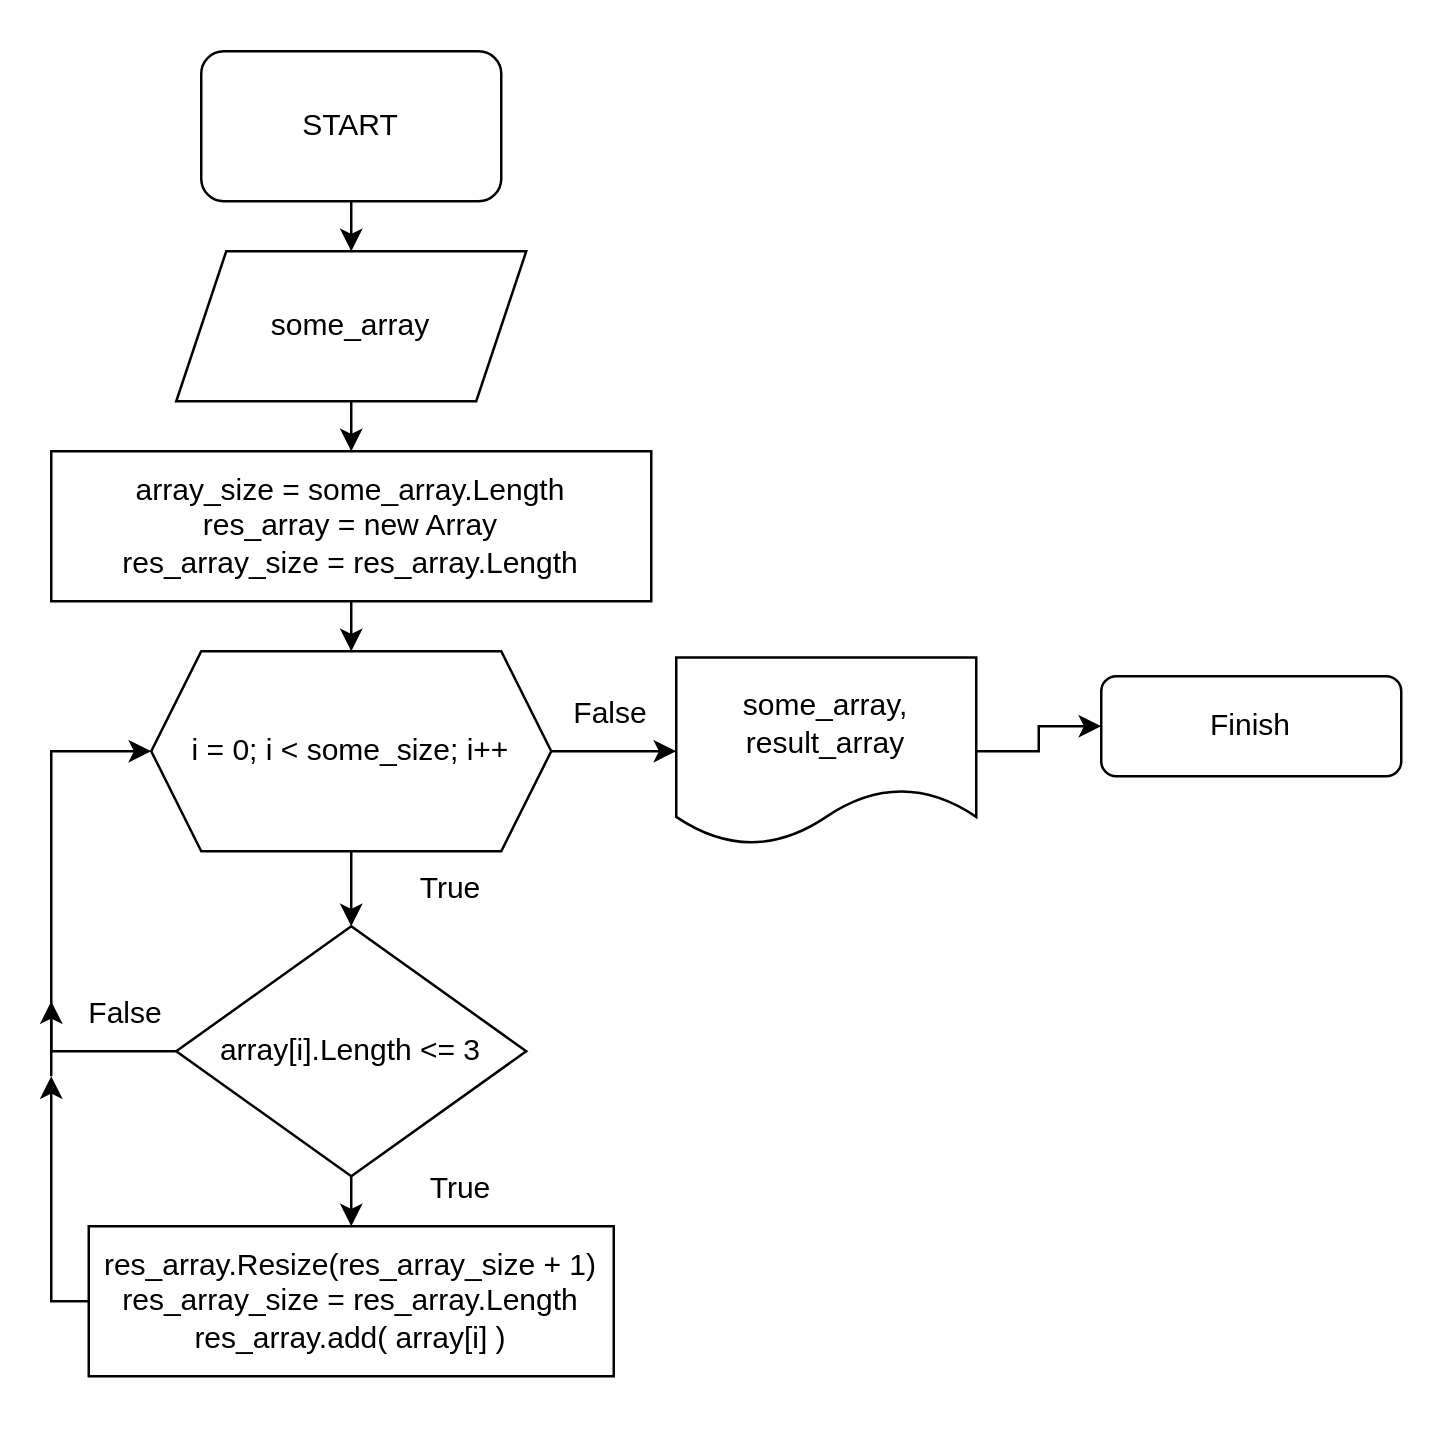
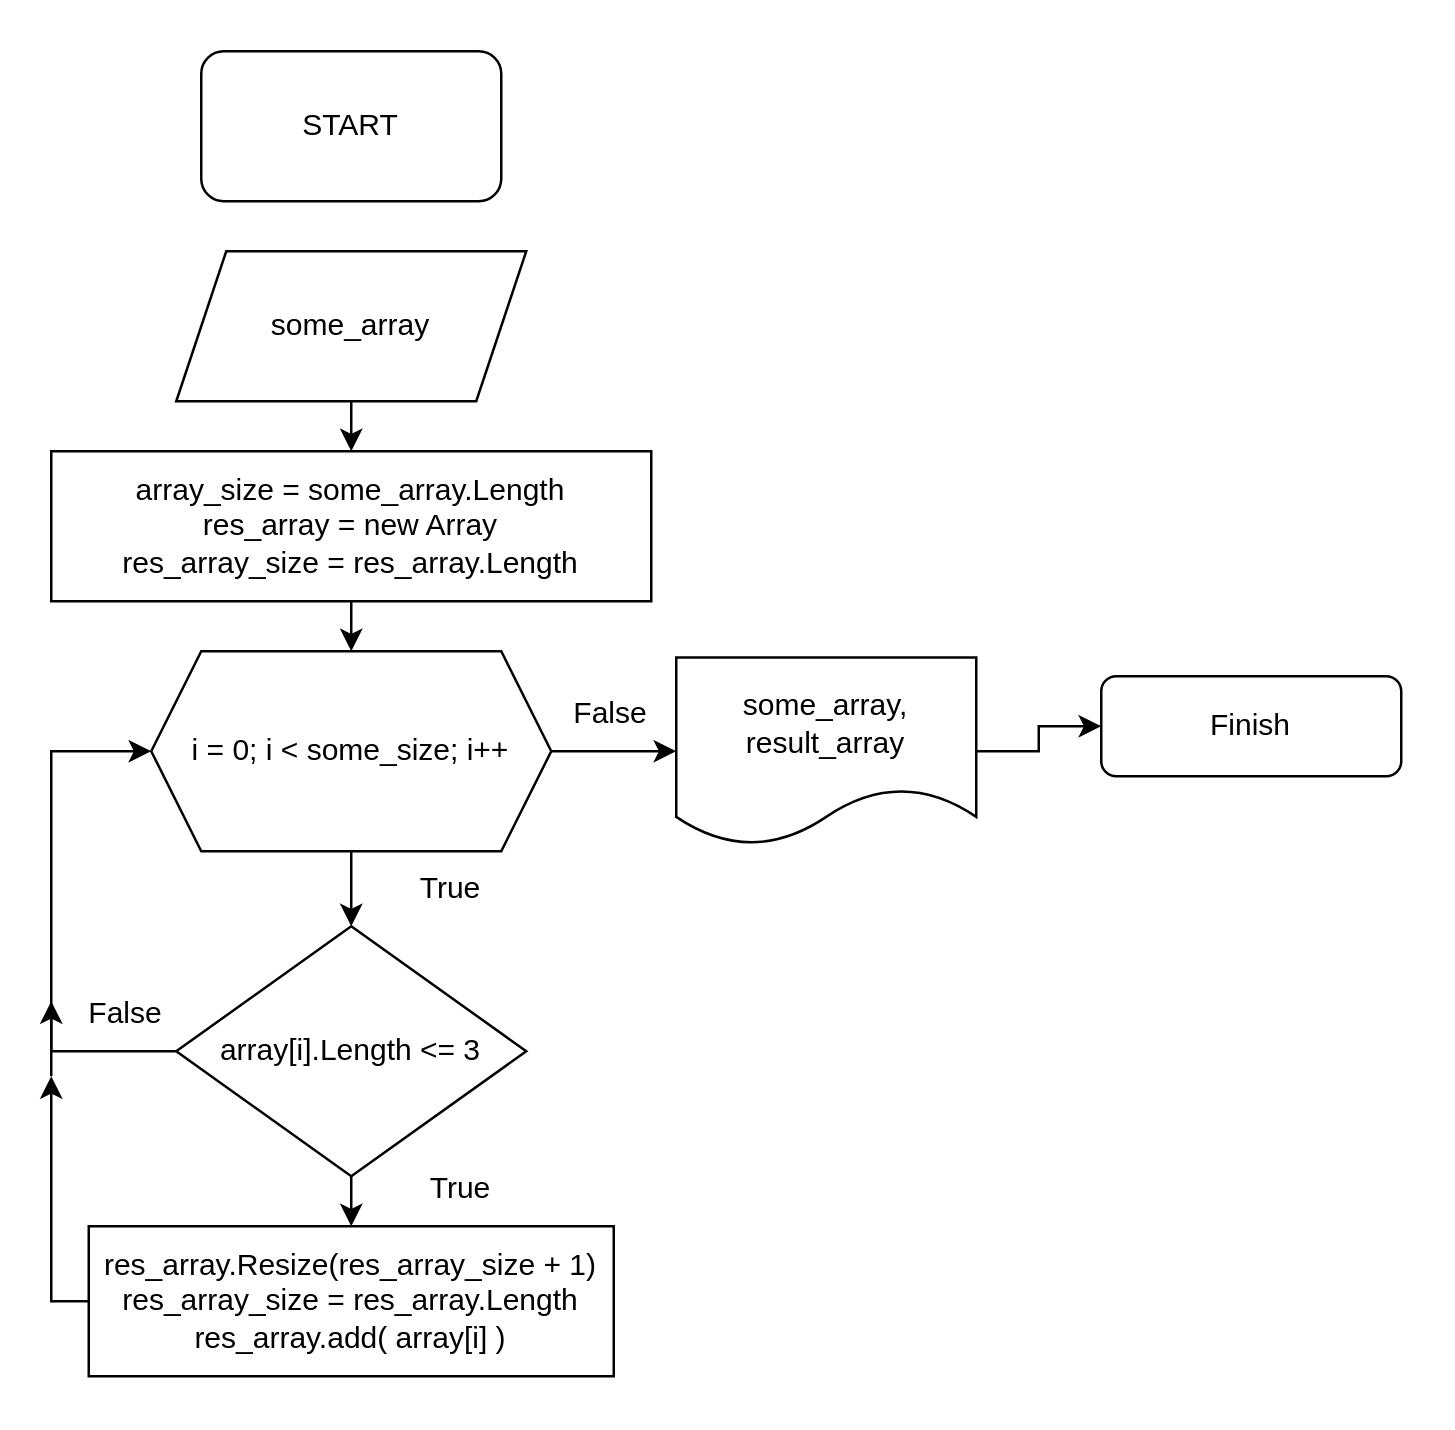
edge "START" -> "some_array": removed
